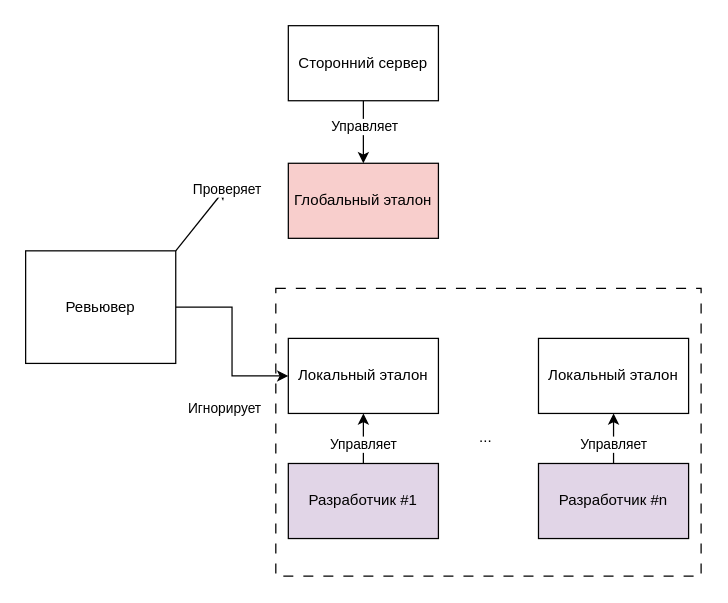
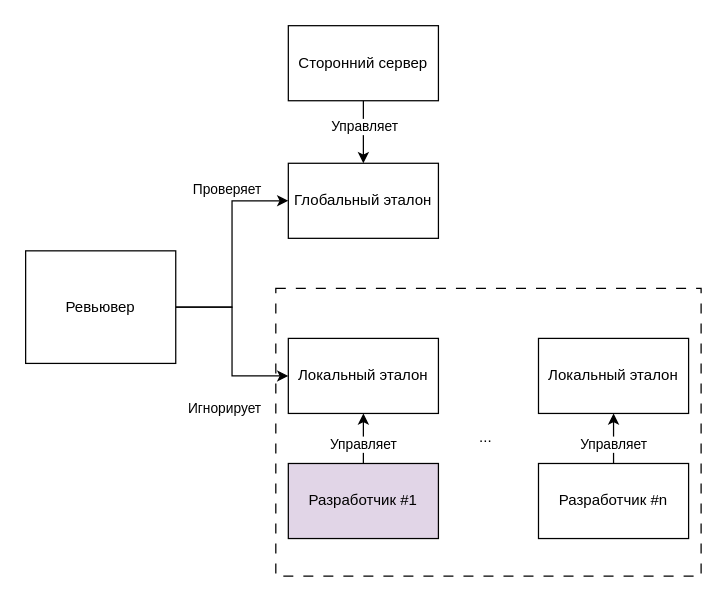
node "Глобальный эталон": fillcolor #f8cecc -> #ffffff
edge "Ревьювер" -> "Проверяет": now "Ревьювер" -> "Глобальный эталон"
node "Разработчик #n": fillcolor #e1d5e7 -> #ffffff
